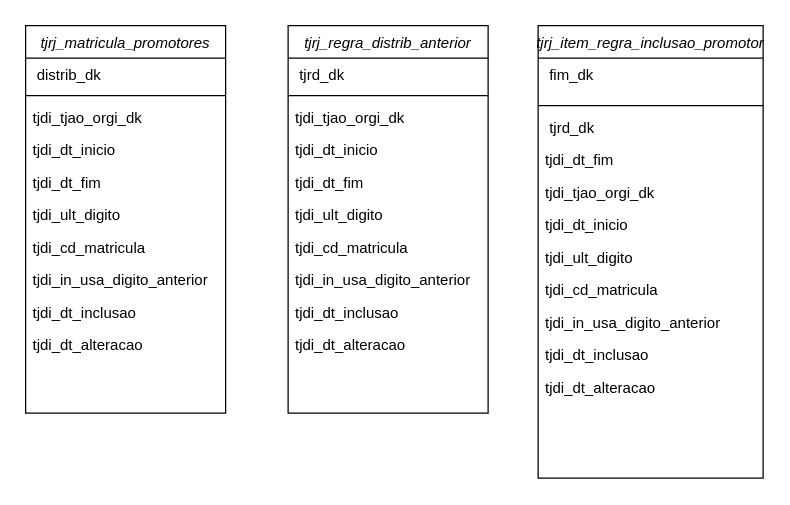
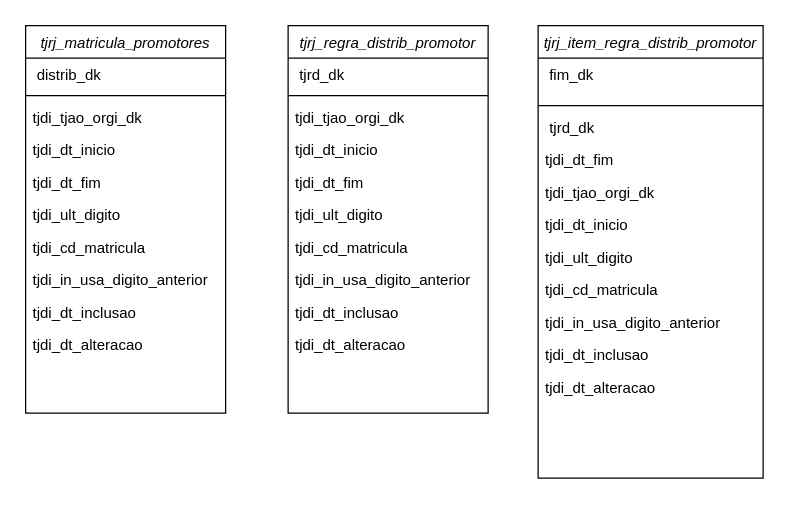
node "tjrj_regra_distrib_anterior": label "tjrj_regra_distrib_anterior" -> "tjrj_regra_distrib_promotor"
node "tjrj_item_regra_inclusao_promotor": label "tjrj_item_regra_inclusao_promotor" -> "tjrj_item_regra_distrib_promotor"
